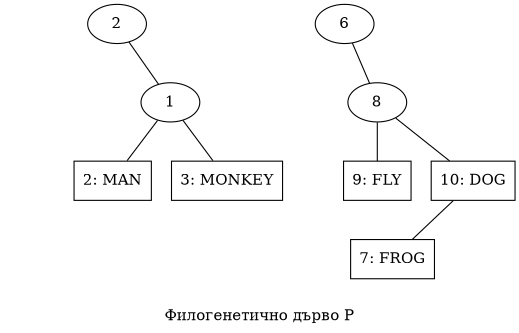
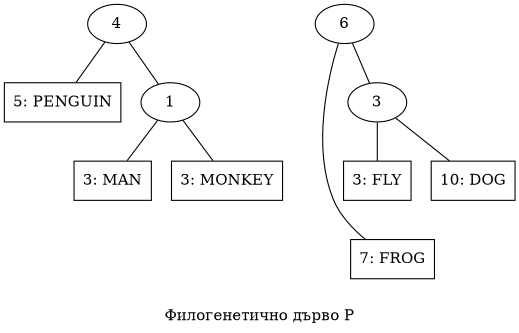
node "2": label "2" -> "4"
node "5: PENGUIN": added
node "8": label "8" -> "3"
node "2: MAN": label "2: MAN" -> "3: MAN"
node "9: FLY": label "9: FLY" -> "3: FLY"
edge "10: DOG" -- "7: FROG": now "6" -- "7: FROG"
